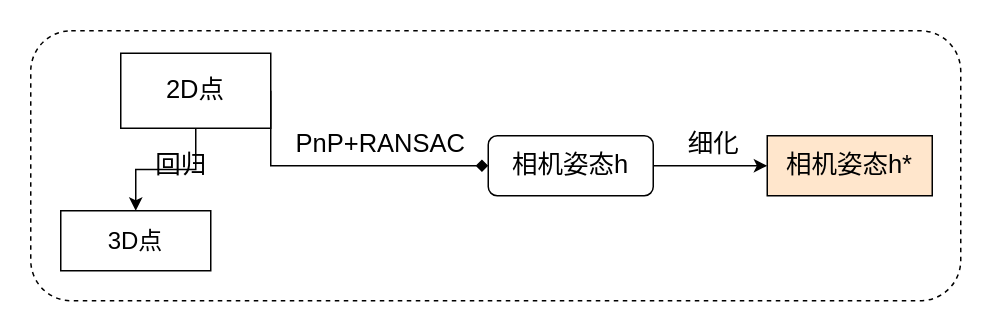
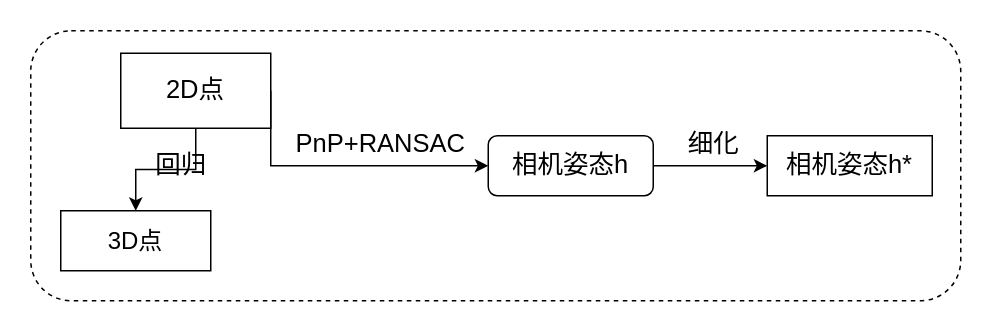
edge "2D点" -> "相机姿态h": arrowhead diamond -> classic
node "相机姿态h*": fillcolor #ffe6cc -> #ffffff
